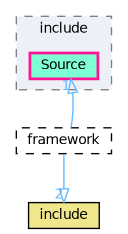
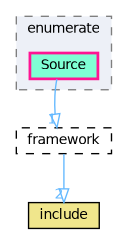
cluster "include": label "include" -> "enumerate"
edge "framework" -> "Source": reversed
